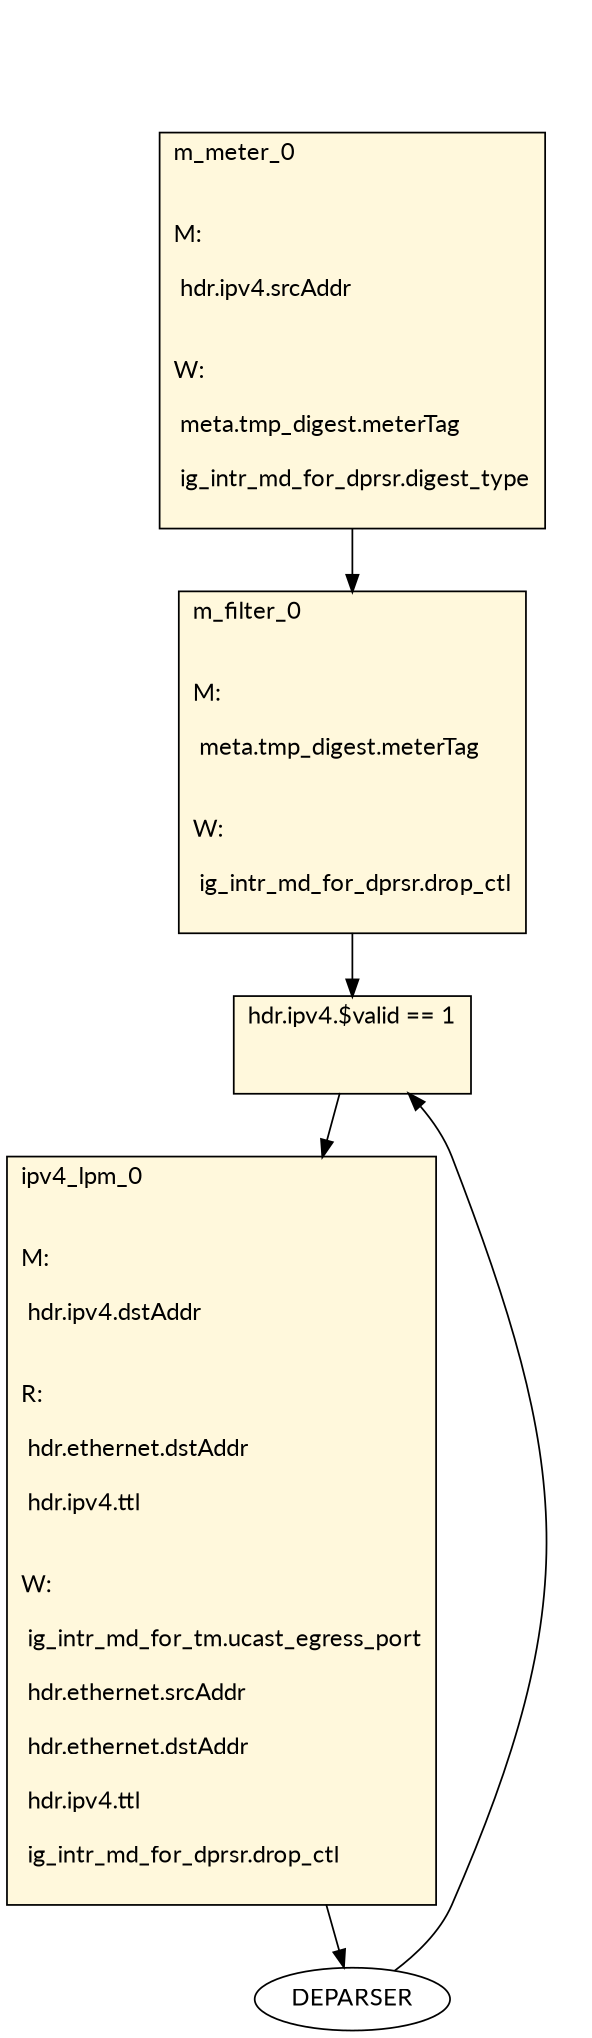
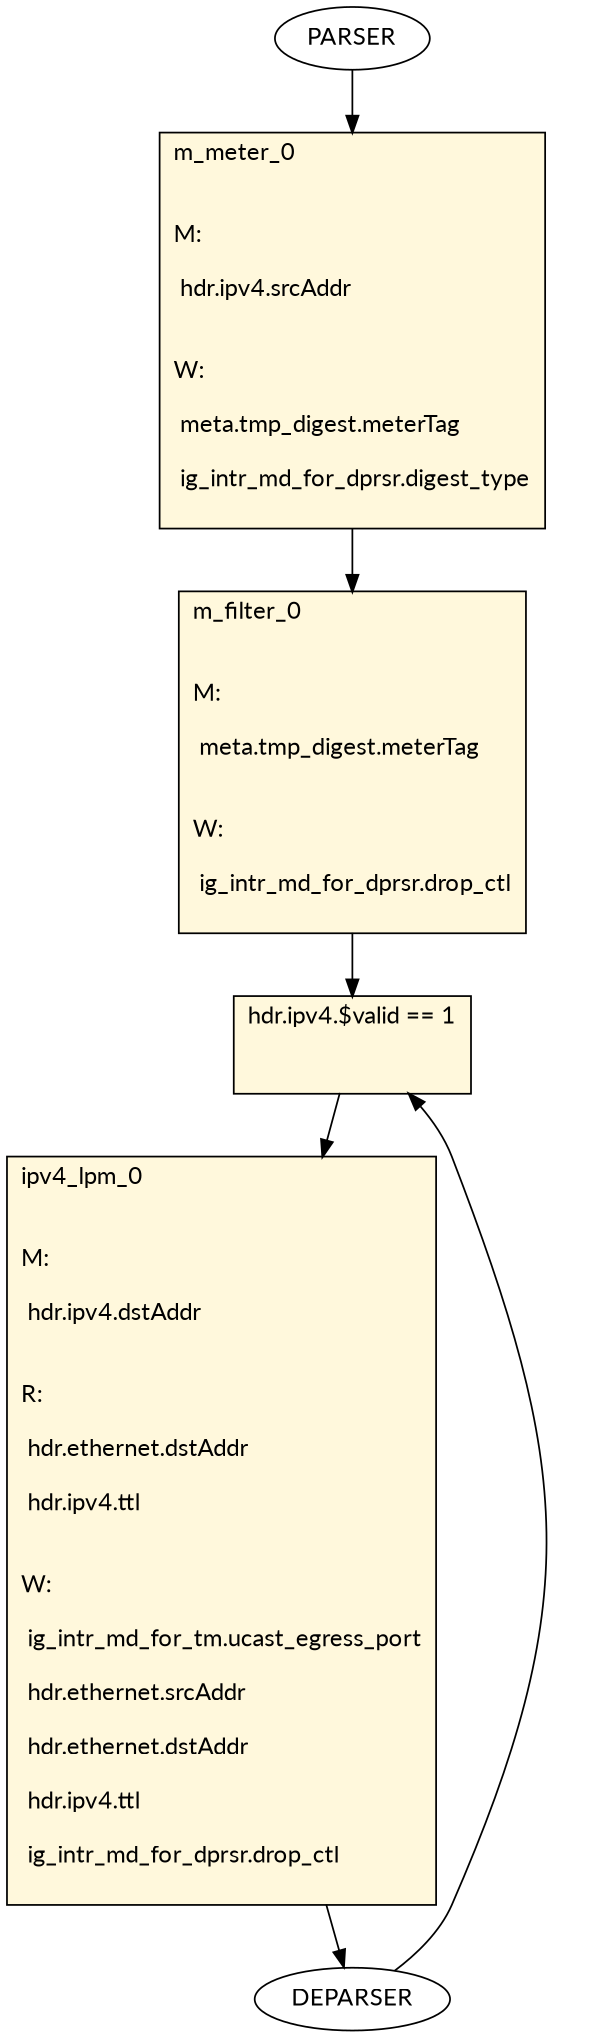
node "PARSER": added
